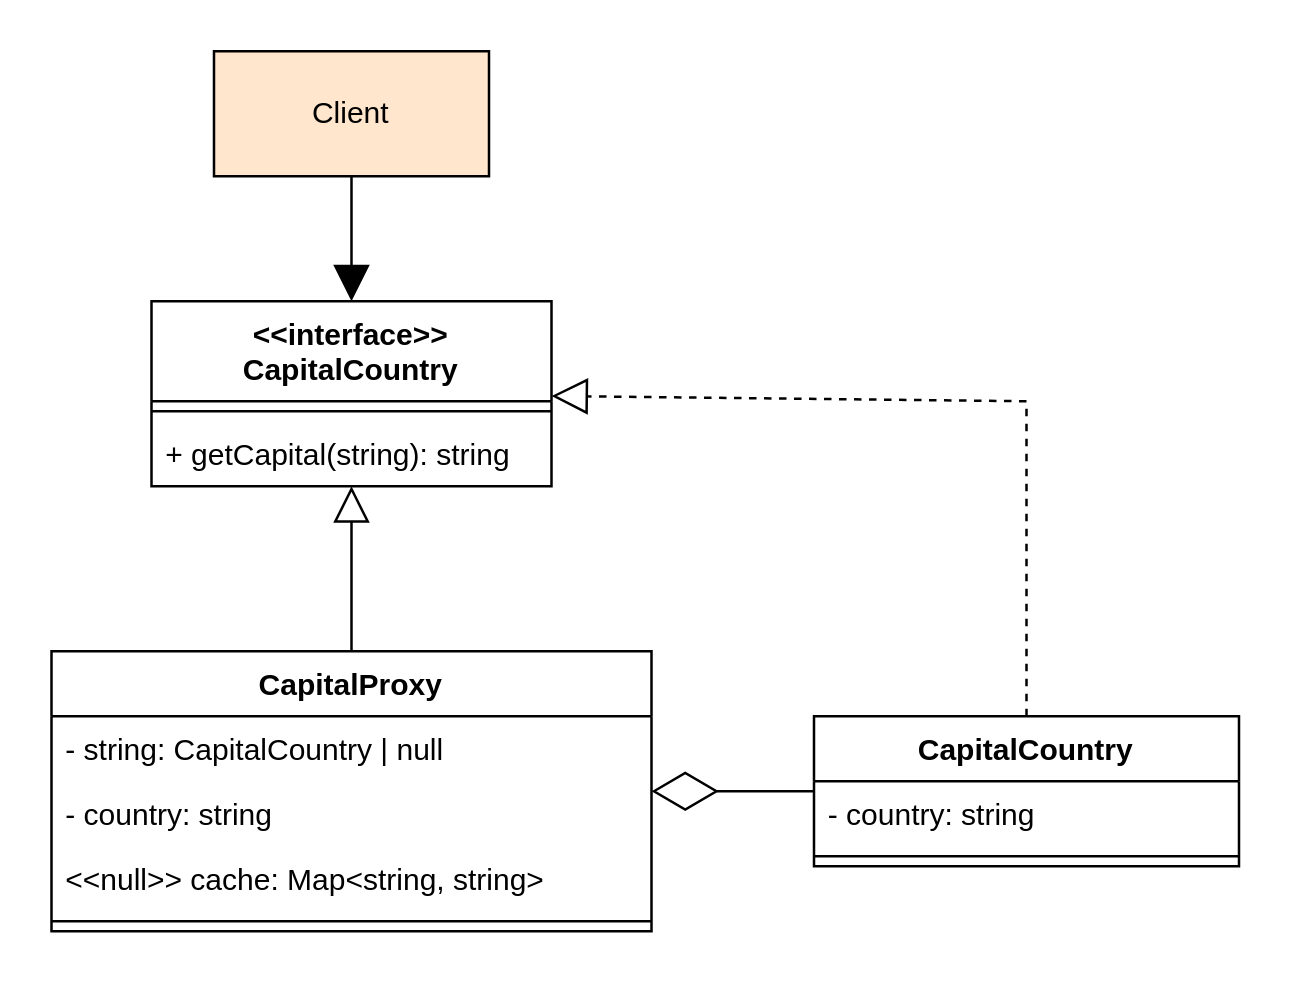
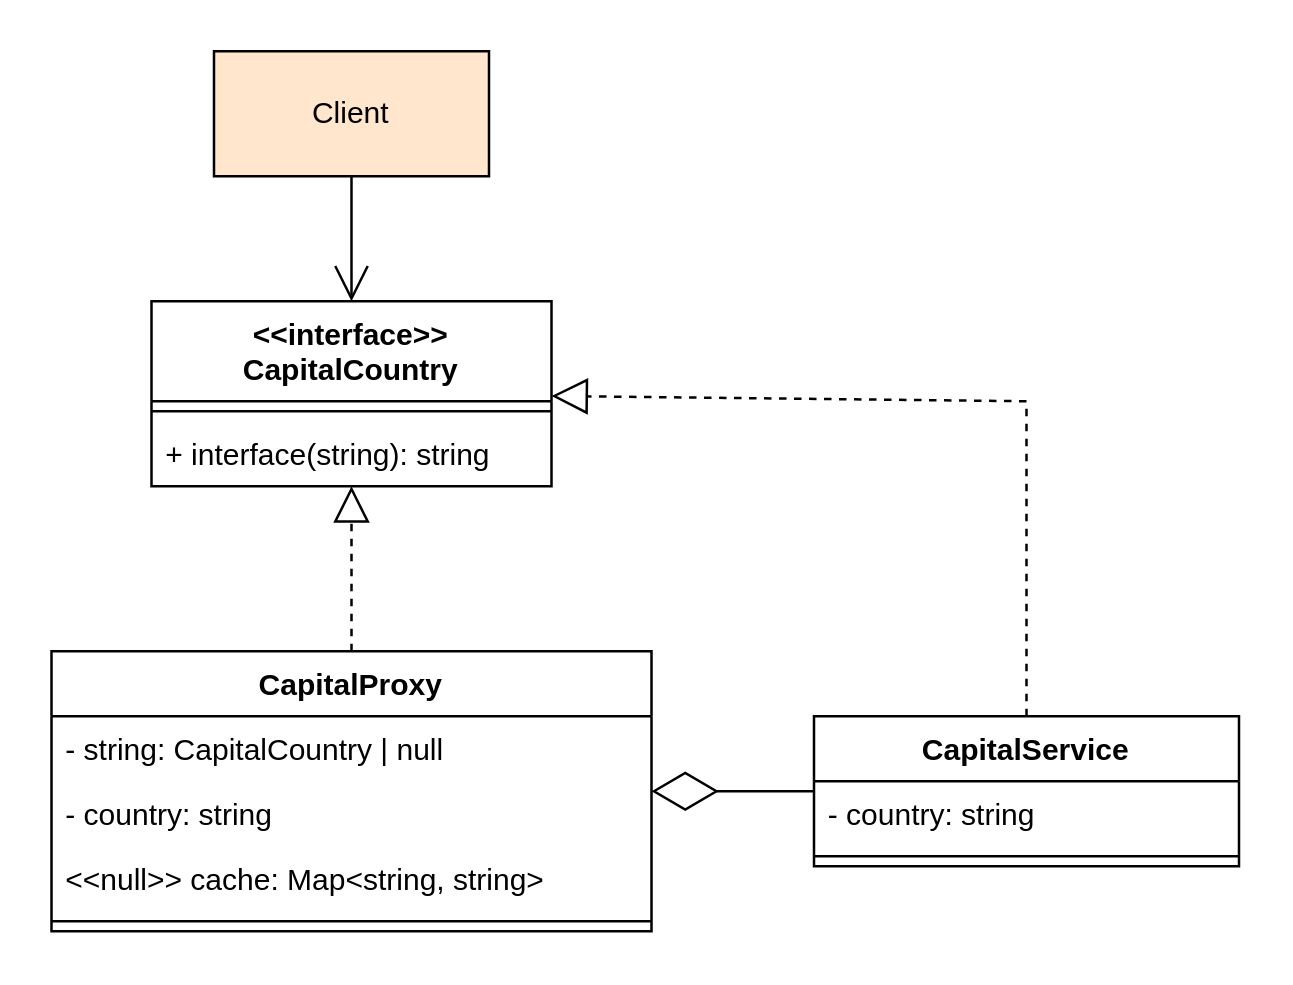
edge "Client" -> "<<interface>> CapitalCountry": arrowhead block -> open
node "+ getCapital(string): string": label "+ getCapital(string): string" -> "+ interface(string): string"
edge "CapitalProxy" -> "<<interface>> CapitalCountry": style solid -> dashed
node "CapitalCountry": label "CapitalCountry" -> "CapitalService"
